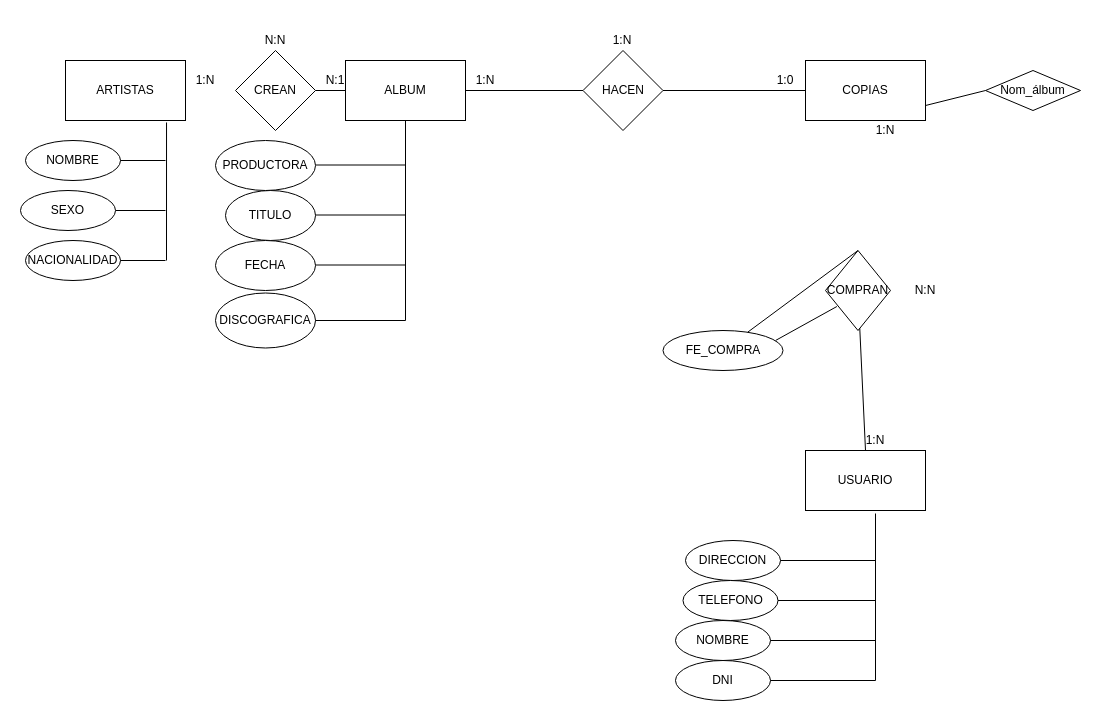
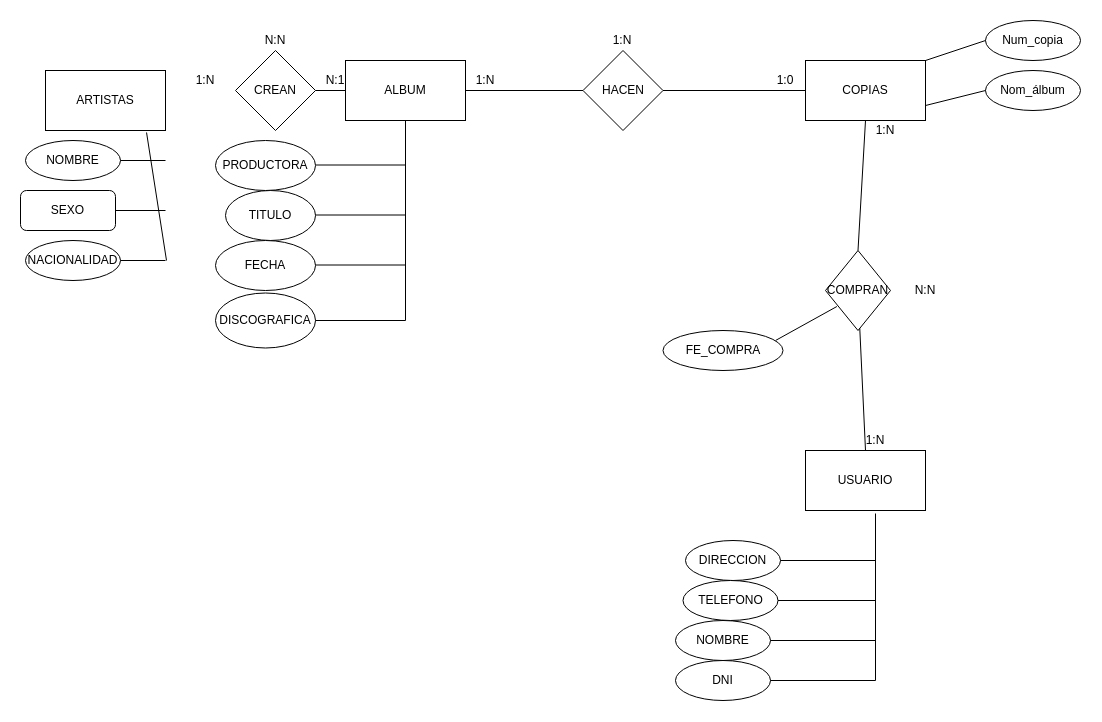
node "Num_copia": added
edge "Num_copia" -- "COPIAS": added
node "ARTISTAS": moved (126, 91) -> (106, 101)
node "Nom_álbum": shape diamond -> ellipse
node "SEXO": shape ellipse -> rounded rectangle
edge "COMPRAN" -- "FE_COMPRA": now "COMPRAN" -- "COPIAS"
